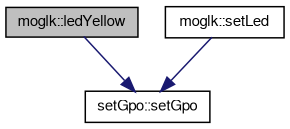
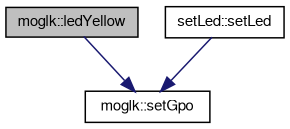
node "moglk::setLed": label "moglk::setLed" -> "setLed::setLed"
node "setGpo::setGpo": label "setGpo::setGpo" -> "moglk::setGpo"
